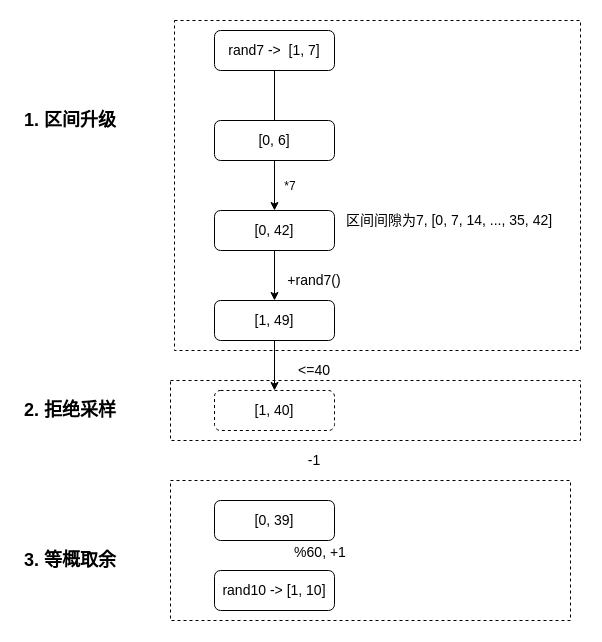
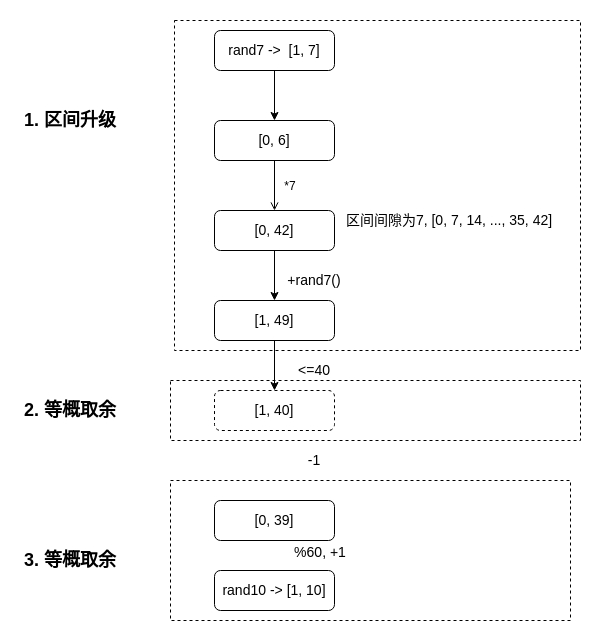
edge "rand7 -> [1, 7]" -- "[0, 6]": arrowhead none -> classic
edge "[0, 6]" -> "[0, 42]": arrowhead classic -> open
node "2. 拒绝采样": label "2. 拒绝采样" -> "2. 等概取余"
